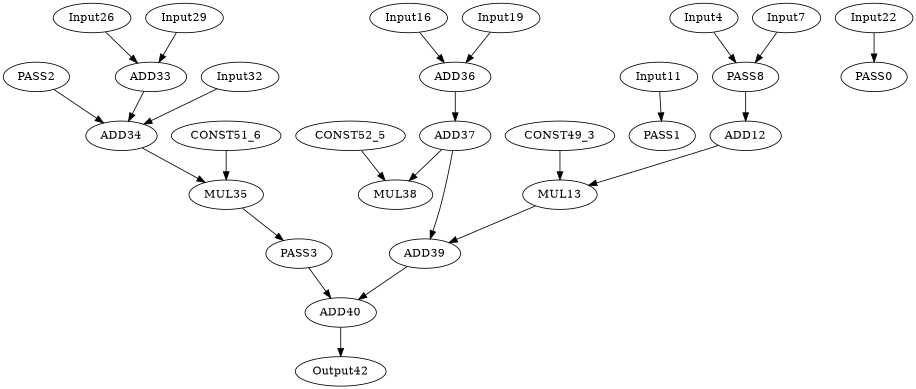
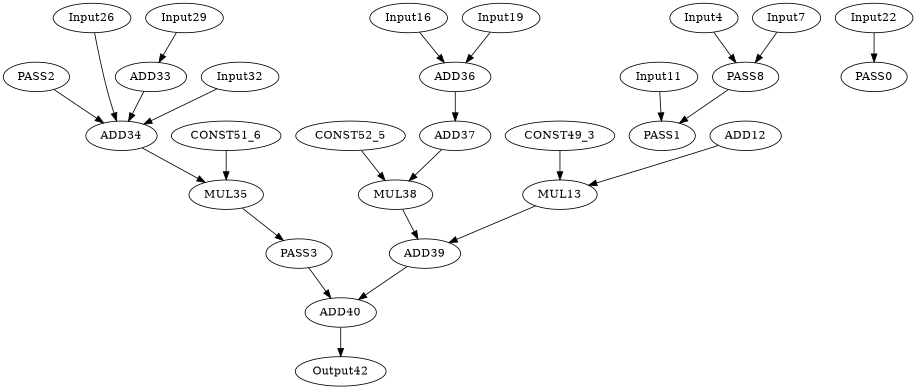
edge "Input26" -> "ADD33": now "Input26" -> "ADD34"
edge "PASS8" -> "ADD12": now "PASS8" -> "PASS1"
edge "ADD37" -> "ADD39": now "MUL38" -> "ADD39"
